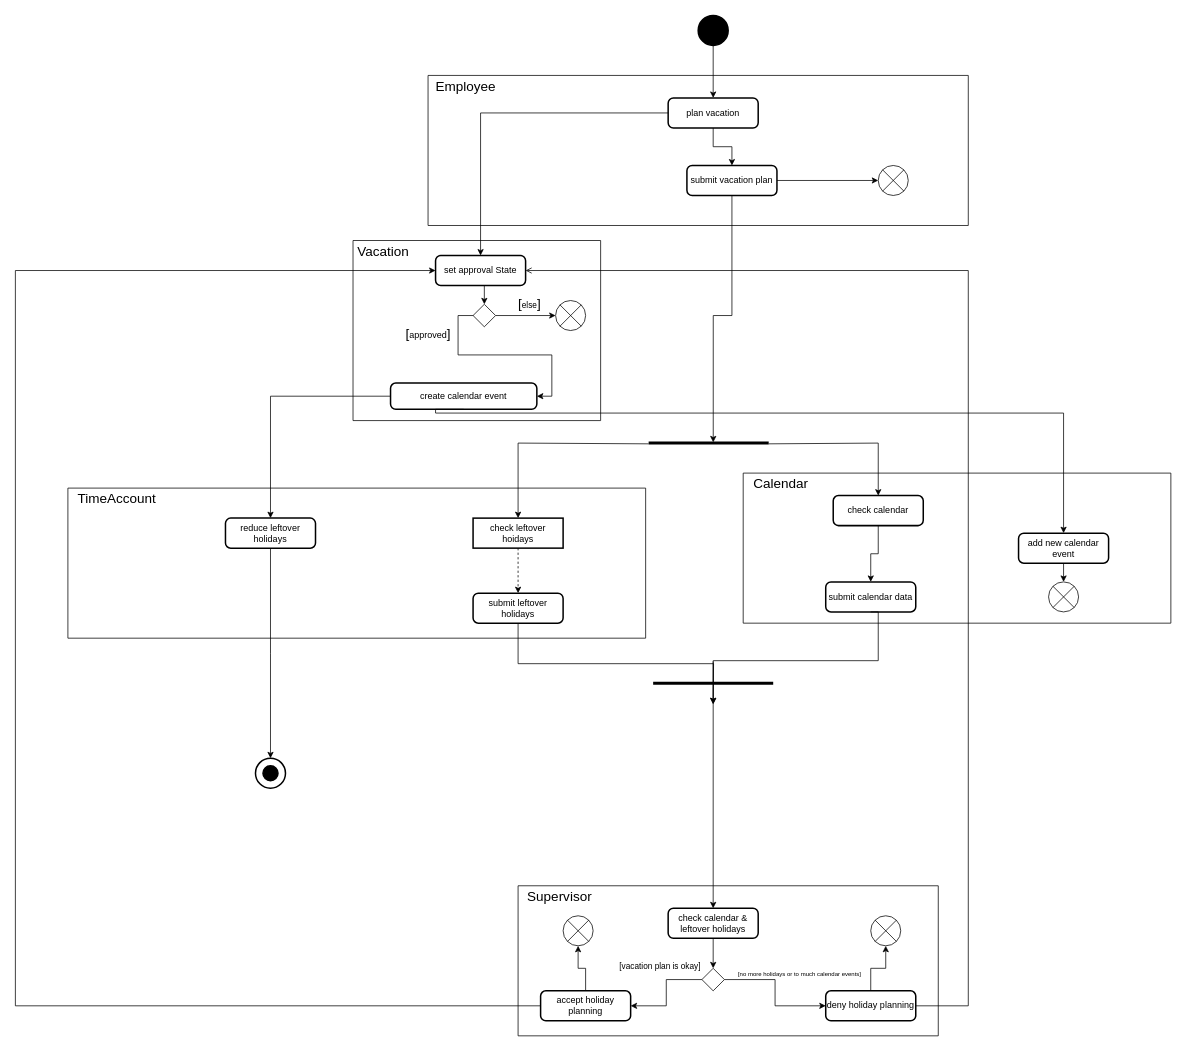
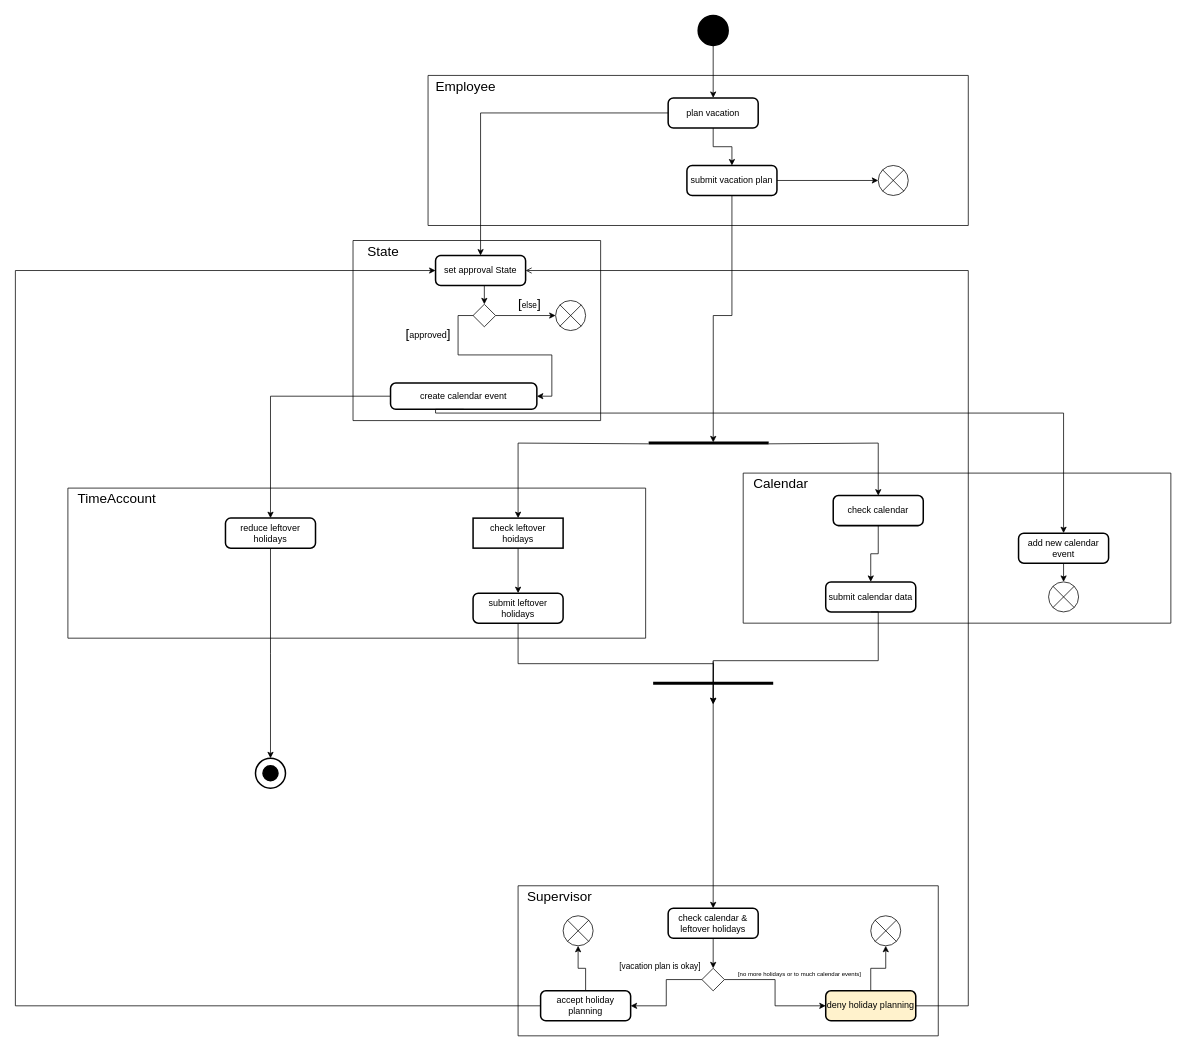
node "Vacation": label "Vacation" -> "State"
edge "check leftover hoidays" -> "submit leftover holidays": style dashed -> solid
node "deny holiday planning": fillcolor #ffffff -> #fff2cc
